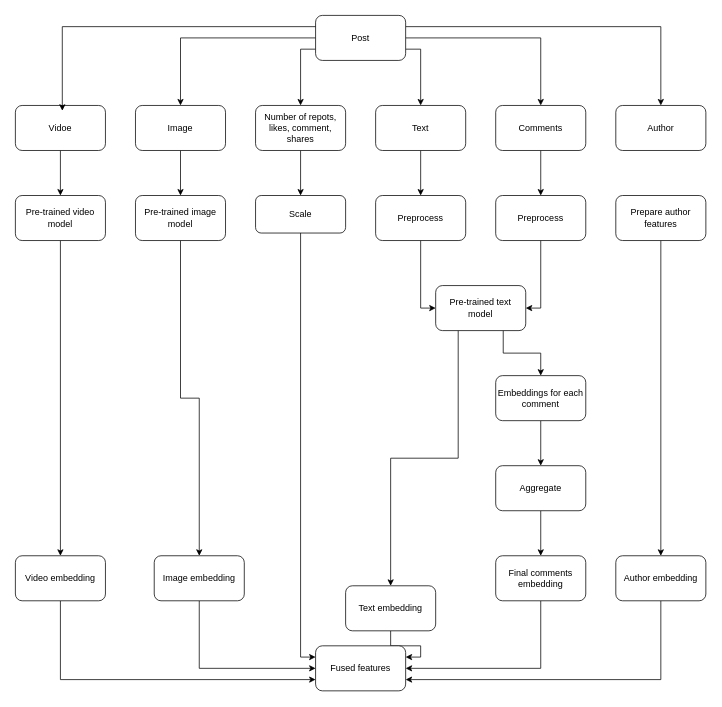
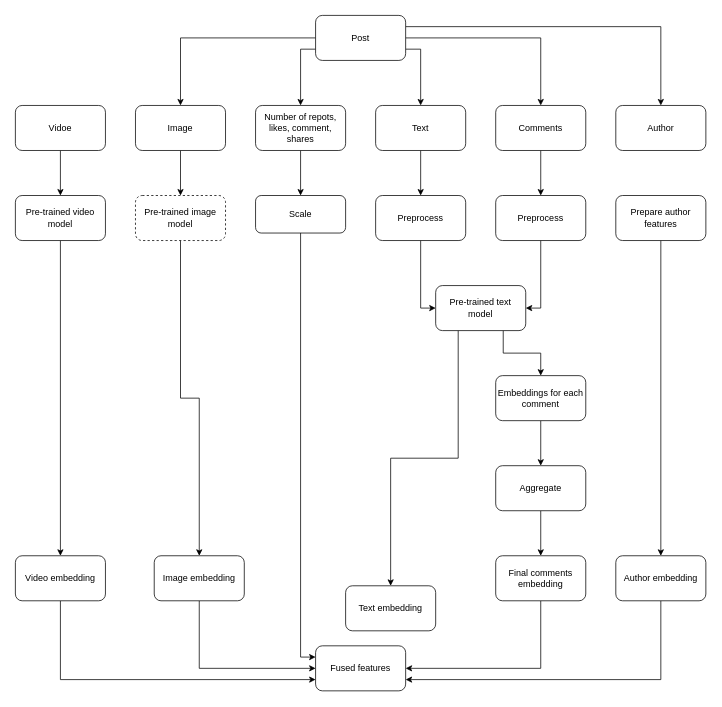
edge "Post" -> "Vidoe": removed
node "Pre-trained image model": style solid -> dashed
edge "Text embedding" -> "Fused features": removed
